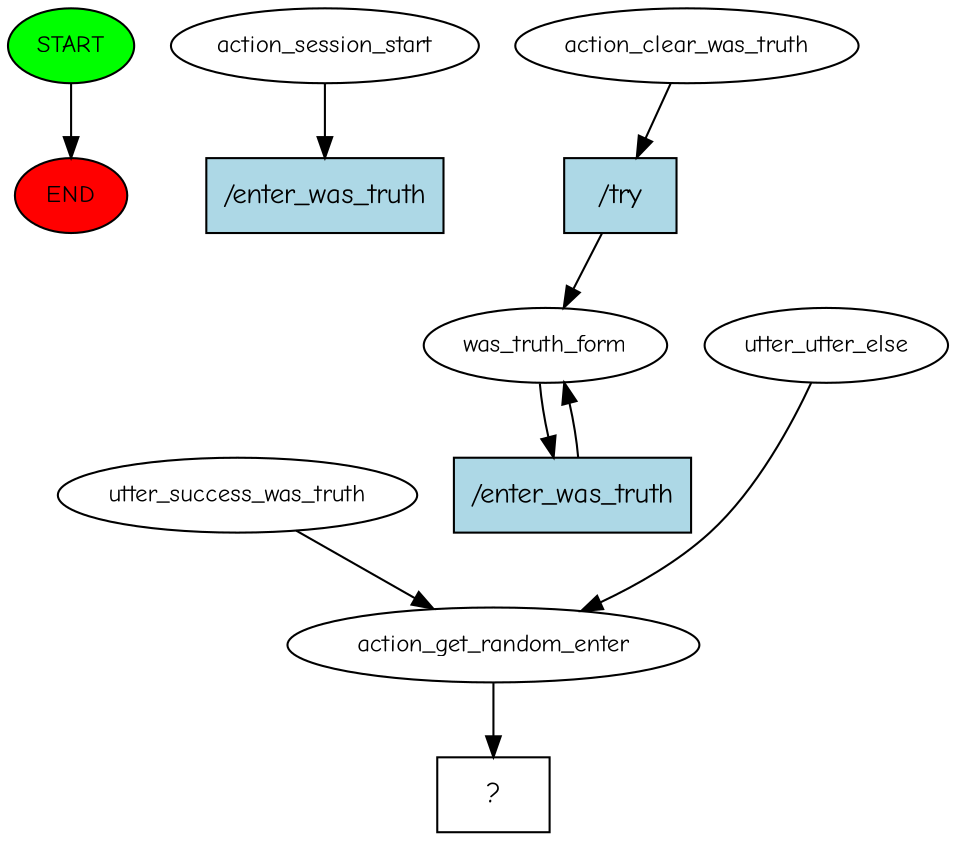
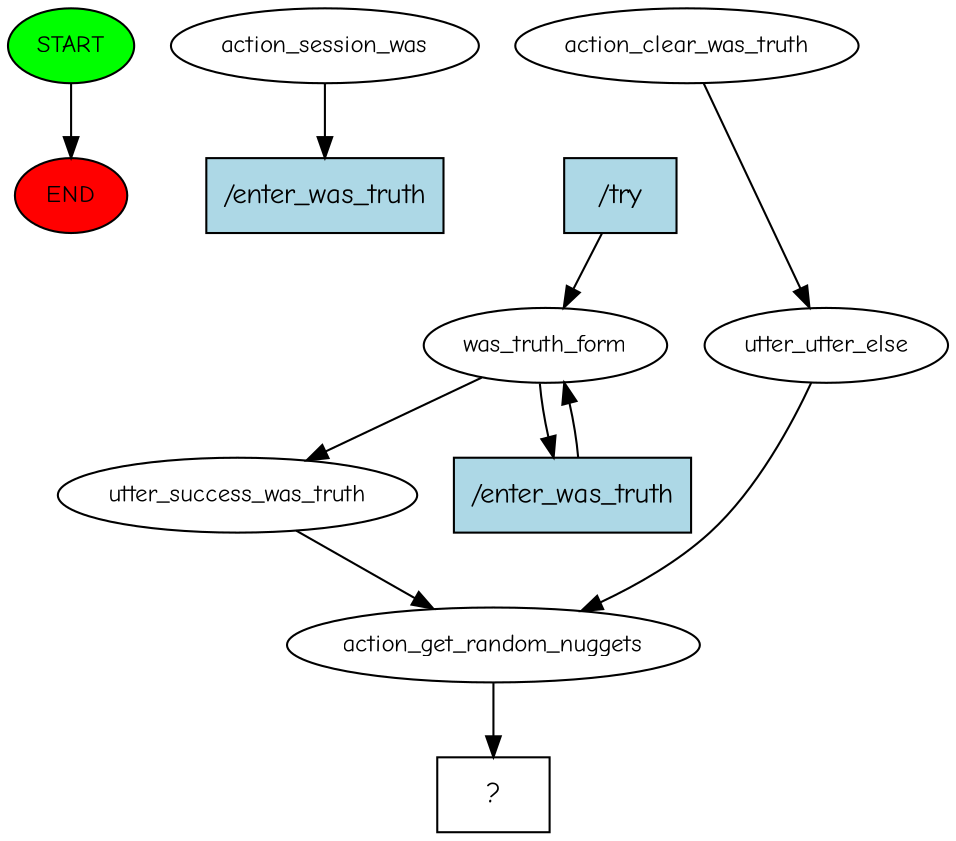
node "action_session_start": label "action_session_start" -> "action_session_was"
edge "action_clear_was_truth" -> "/try": now "action_clear_was_truth" -> "utter_utter_else"
edge "was_truth_form" -> "utter_success_was_truth": added
node "action_get_random_enter": label "action_get_random_enter" -> "action_get_random_nuggets"
